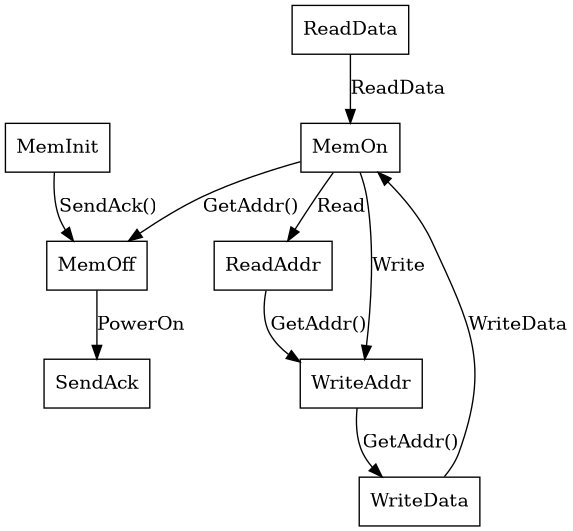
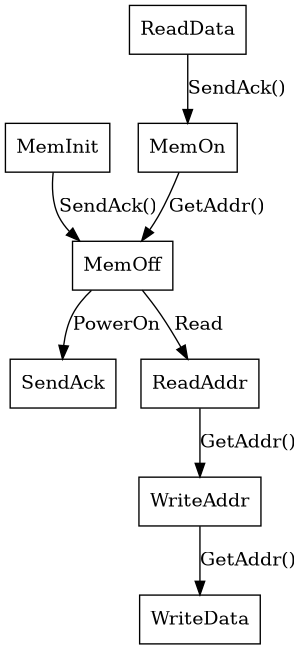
edge "ReadData" -> "MemOn": label "ReadData" -> "SendAck()"
edge "MemOn" -> "ReadAddr": now "MemOff" -> "ReadAddr"
edge "MemOn" -> "WriteAddr": removed, label "Write"
edge "WriteData" -> "MemOn": removed, label "WriteData"
